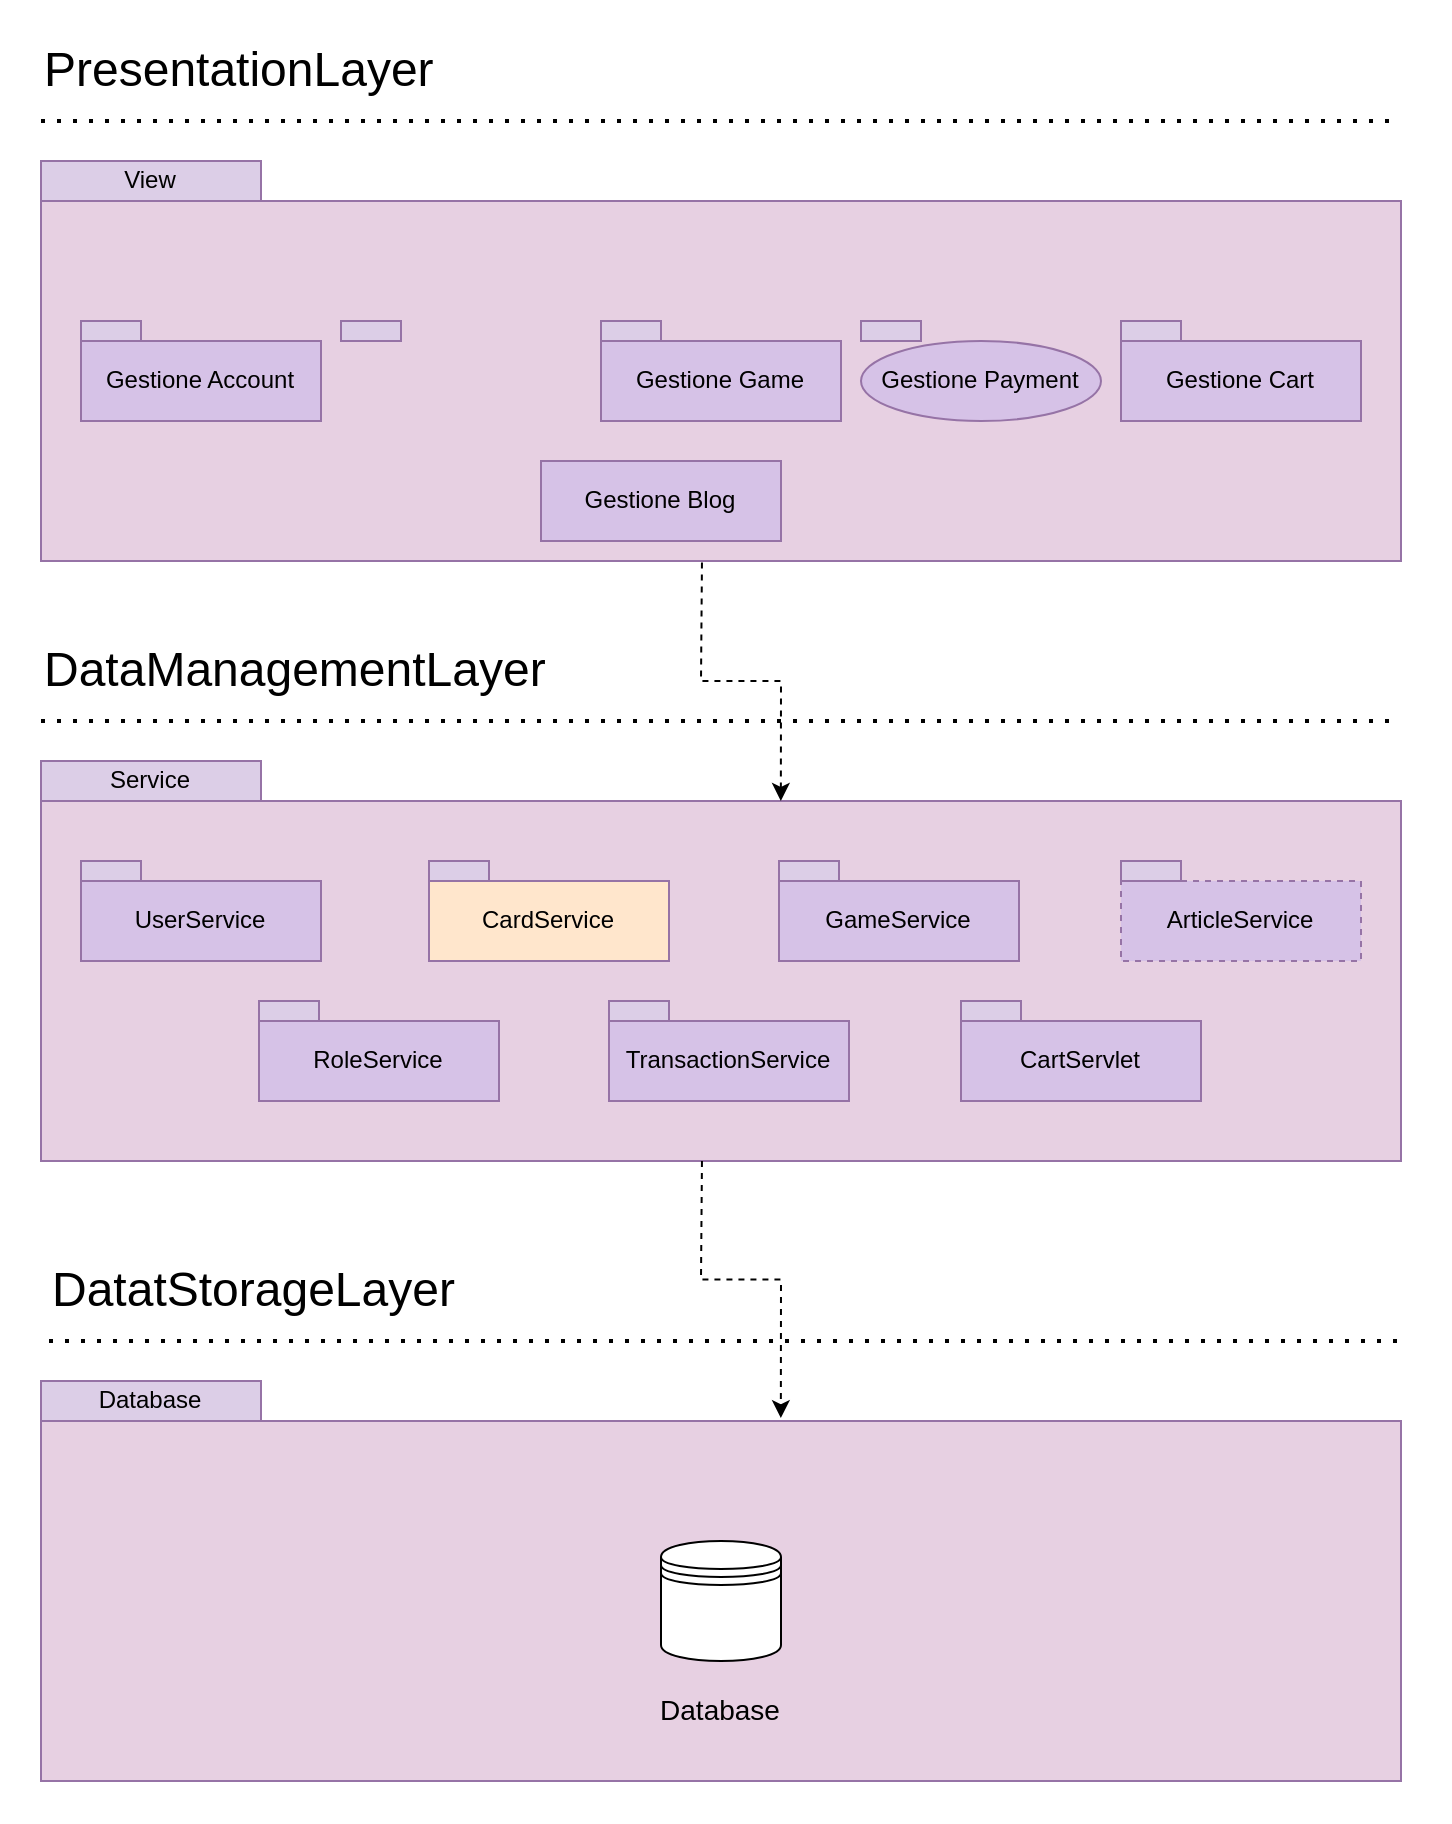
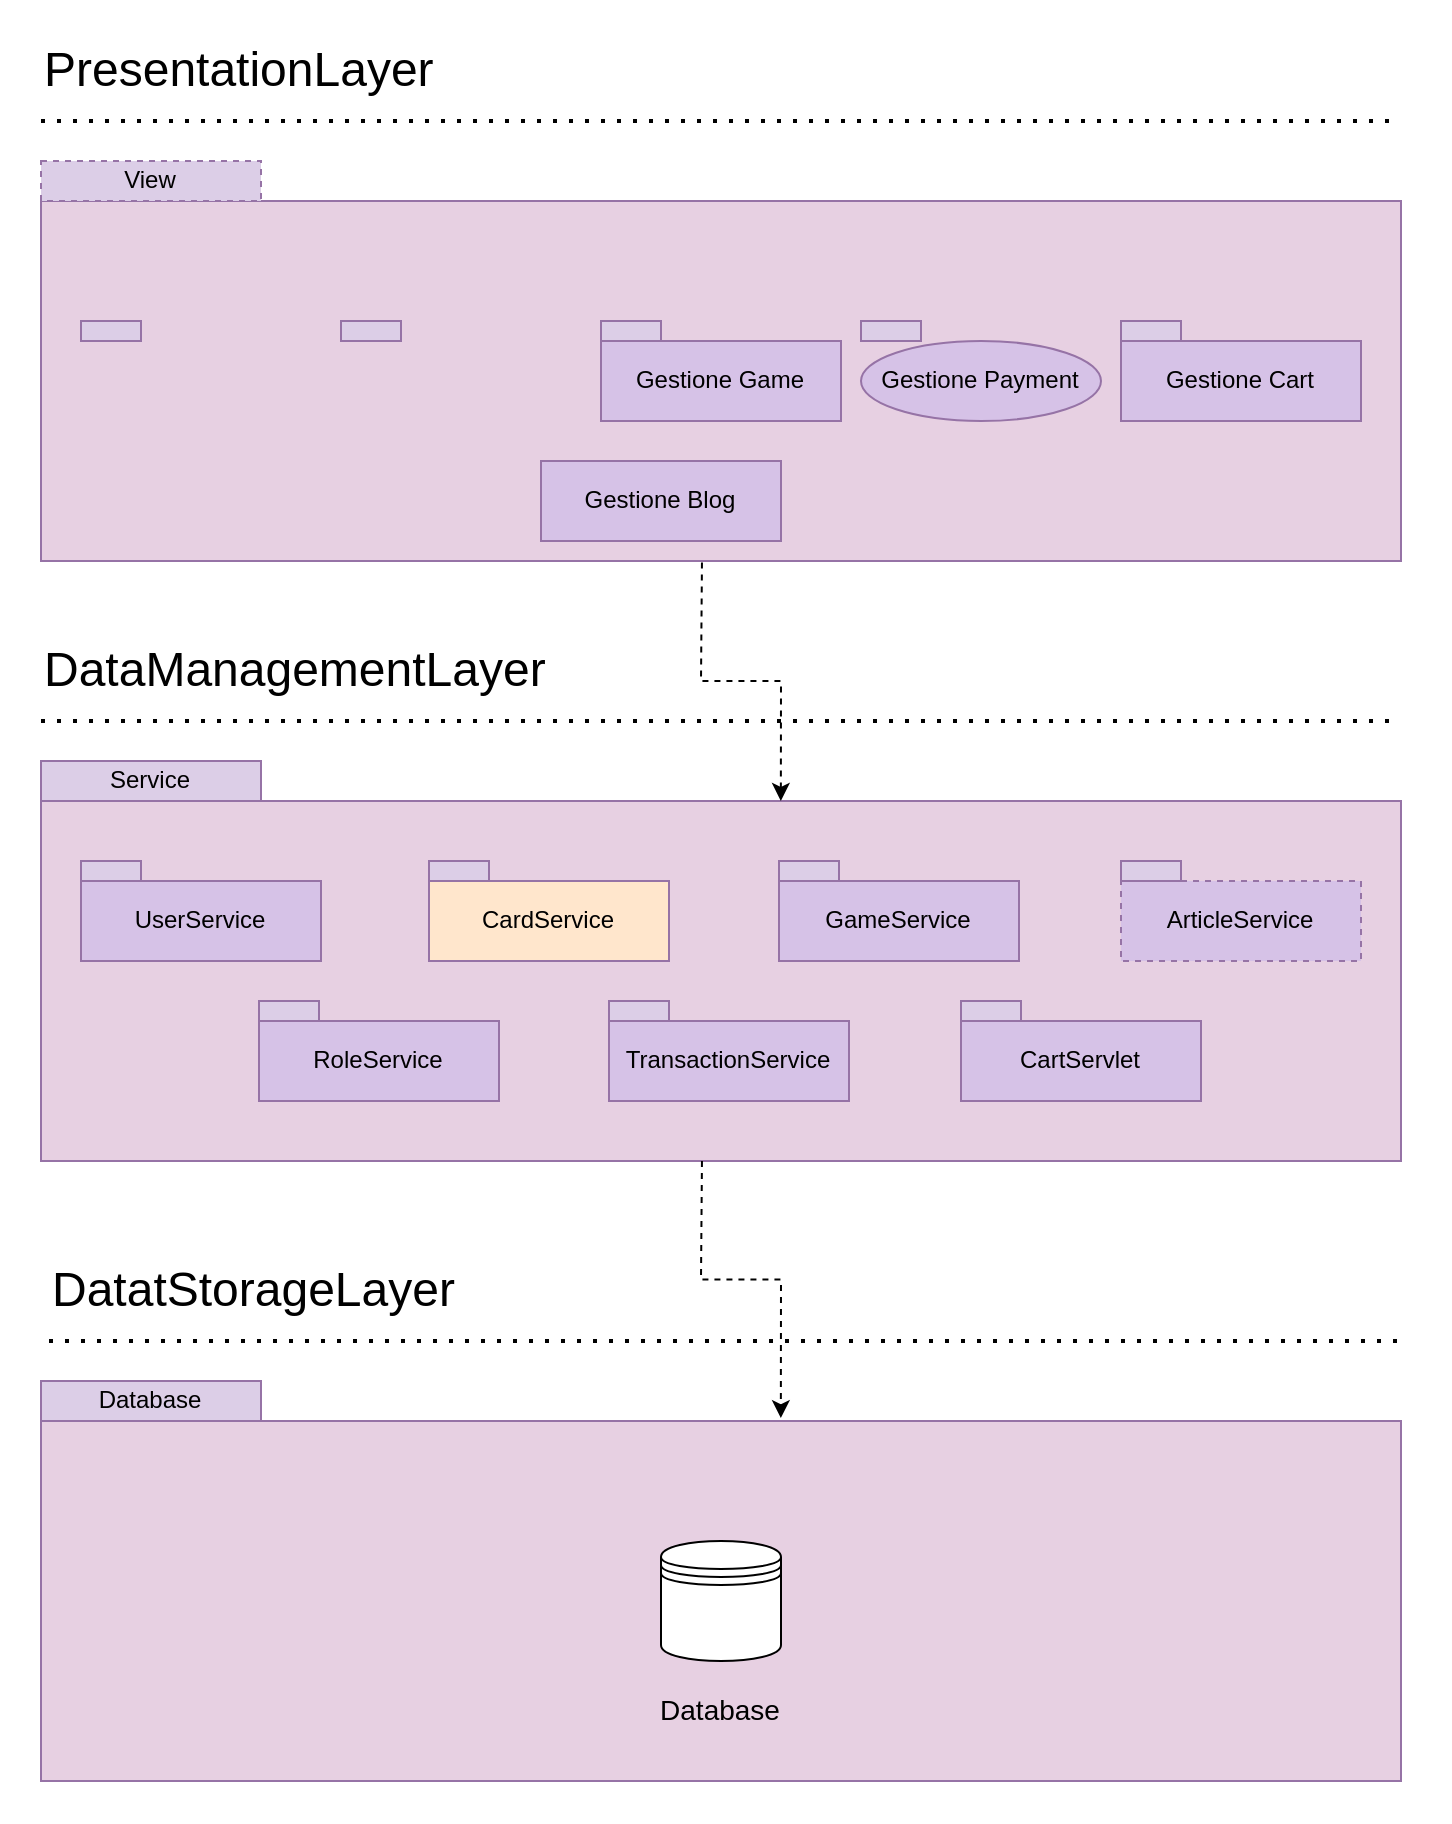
node "View": style solid -> dashed
node "Gestione Account": removed
